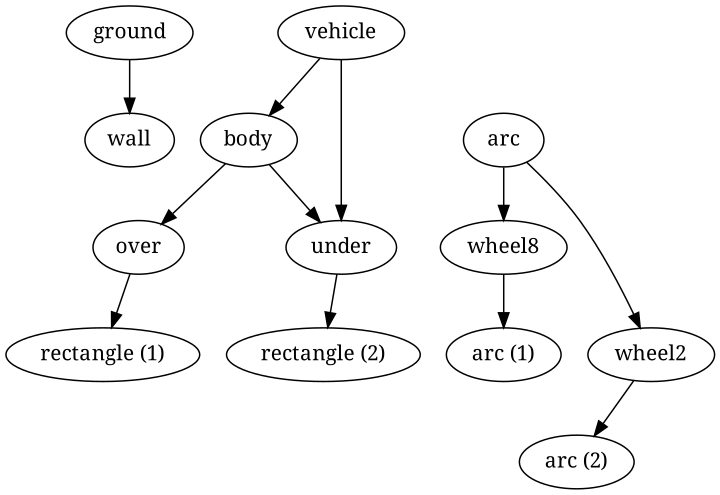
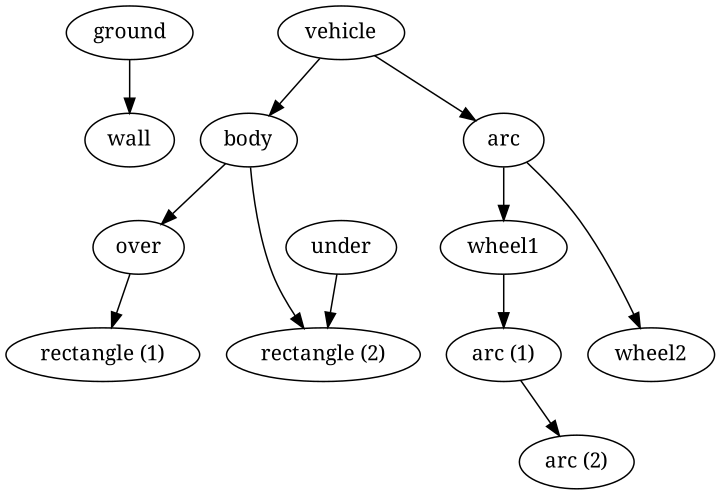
edge "vehicle" -> "under": now "vehicle" -> "arc"
edge "body" -> "under": now "body" -> "rectangle (2)"
node "wheel8": label "wheel8" -> "wheel1"
edge "wheel2" -> "arc (2)": now "arc (1)" -> "arc (2)"
